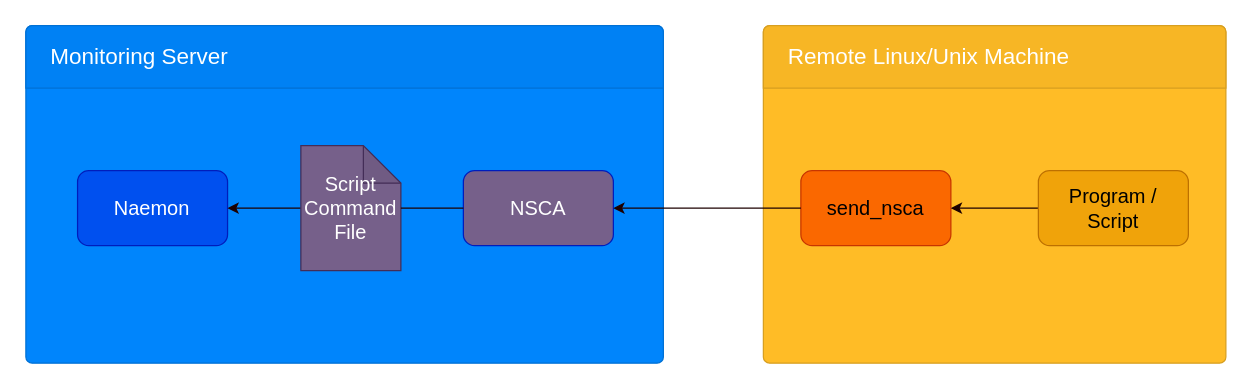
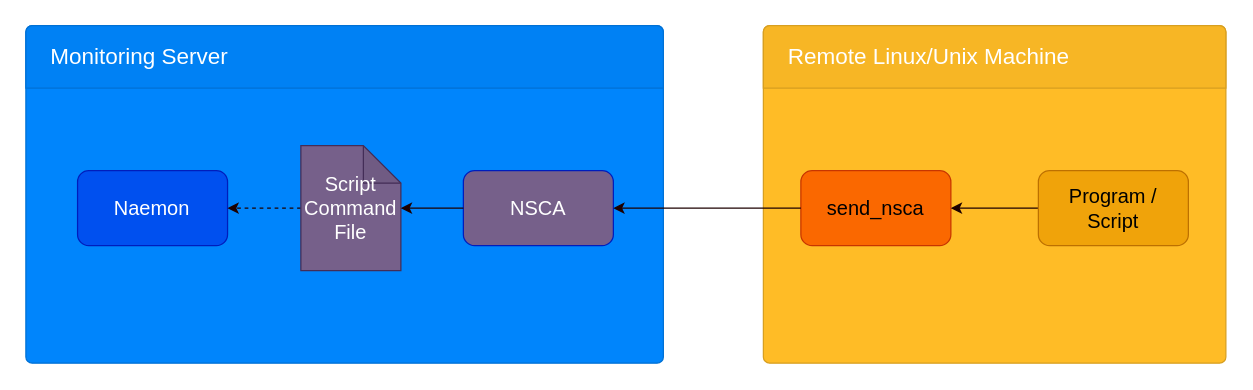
edge "Script Command File" -> "Naemon": style solid -> dashed
edge "Script Command File" -- "NSCA": arrowhead none -> classic
